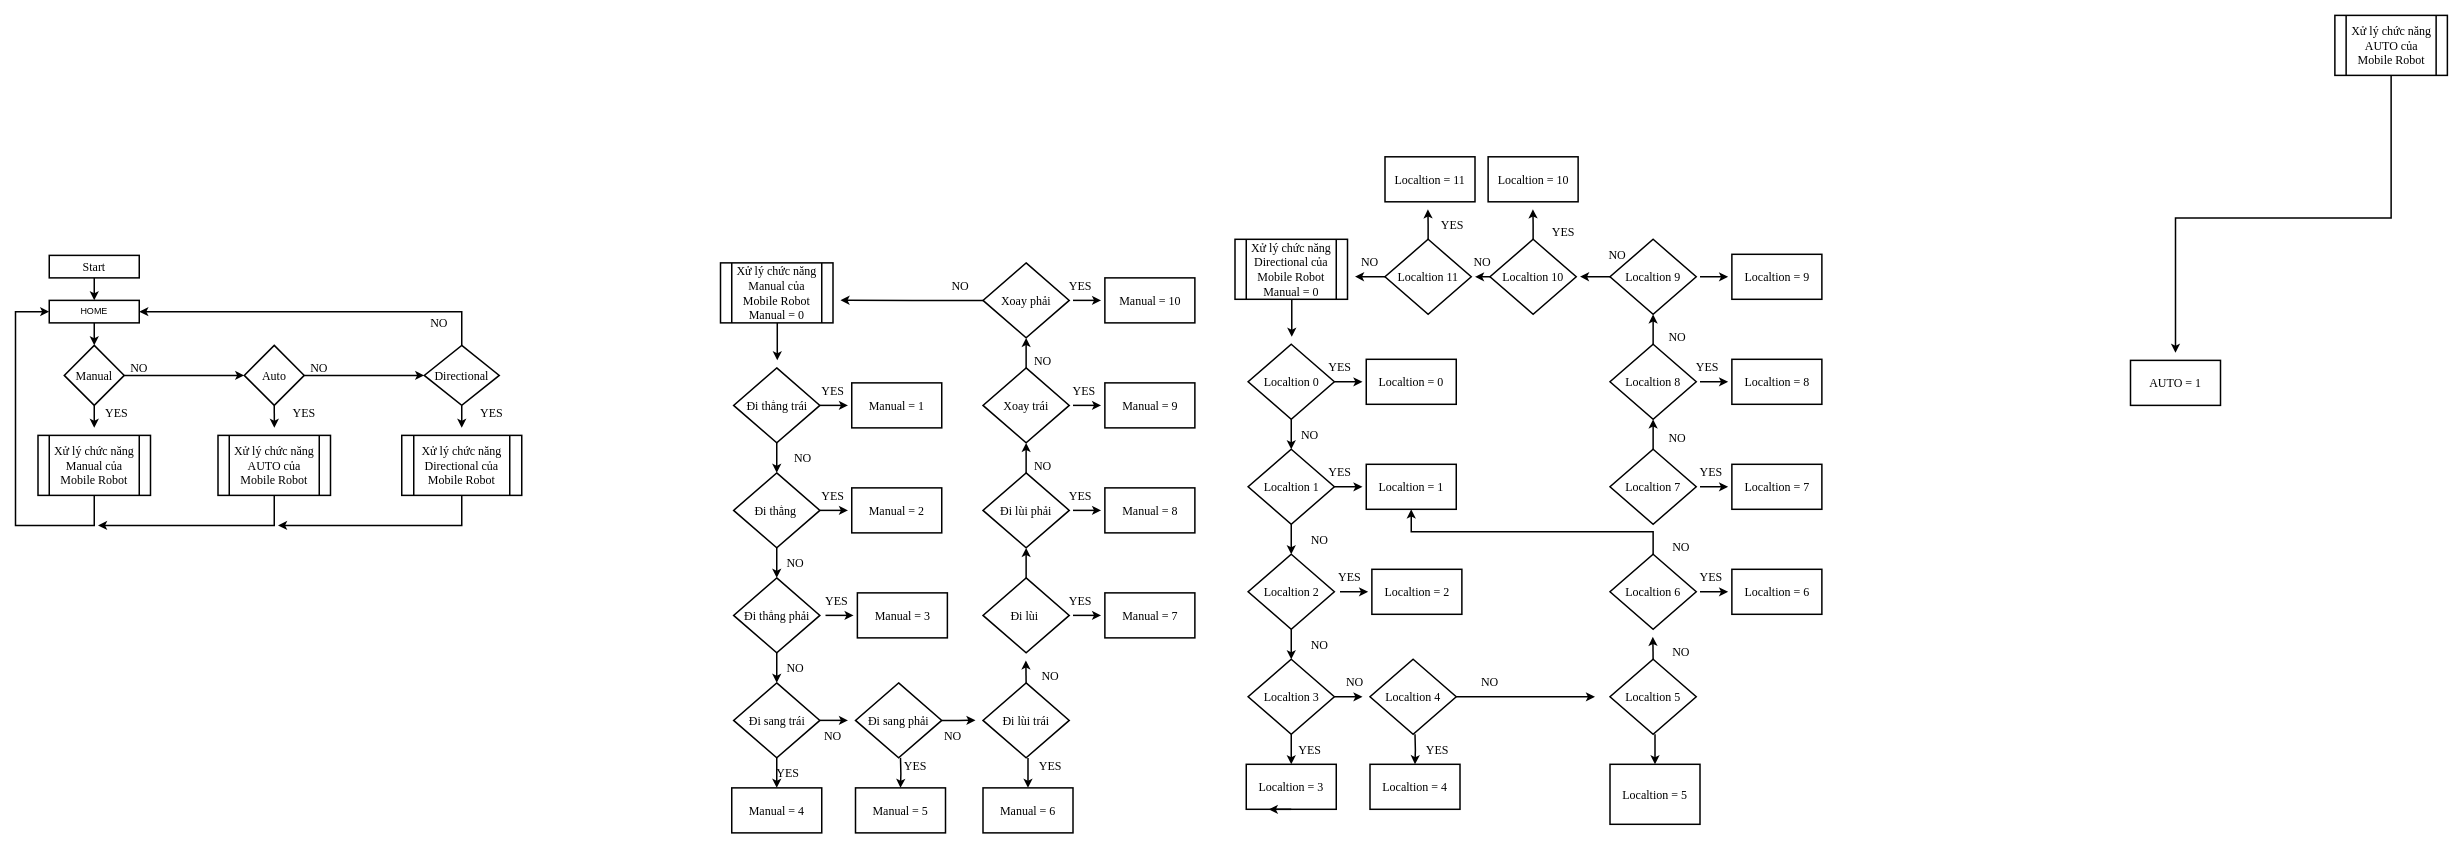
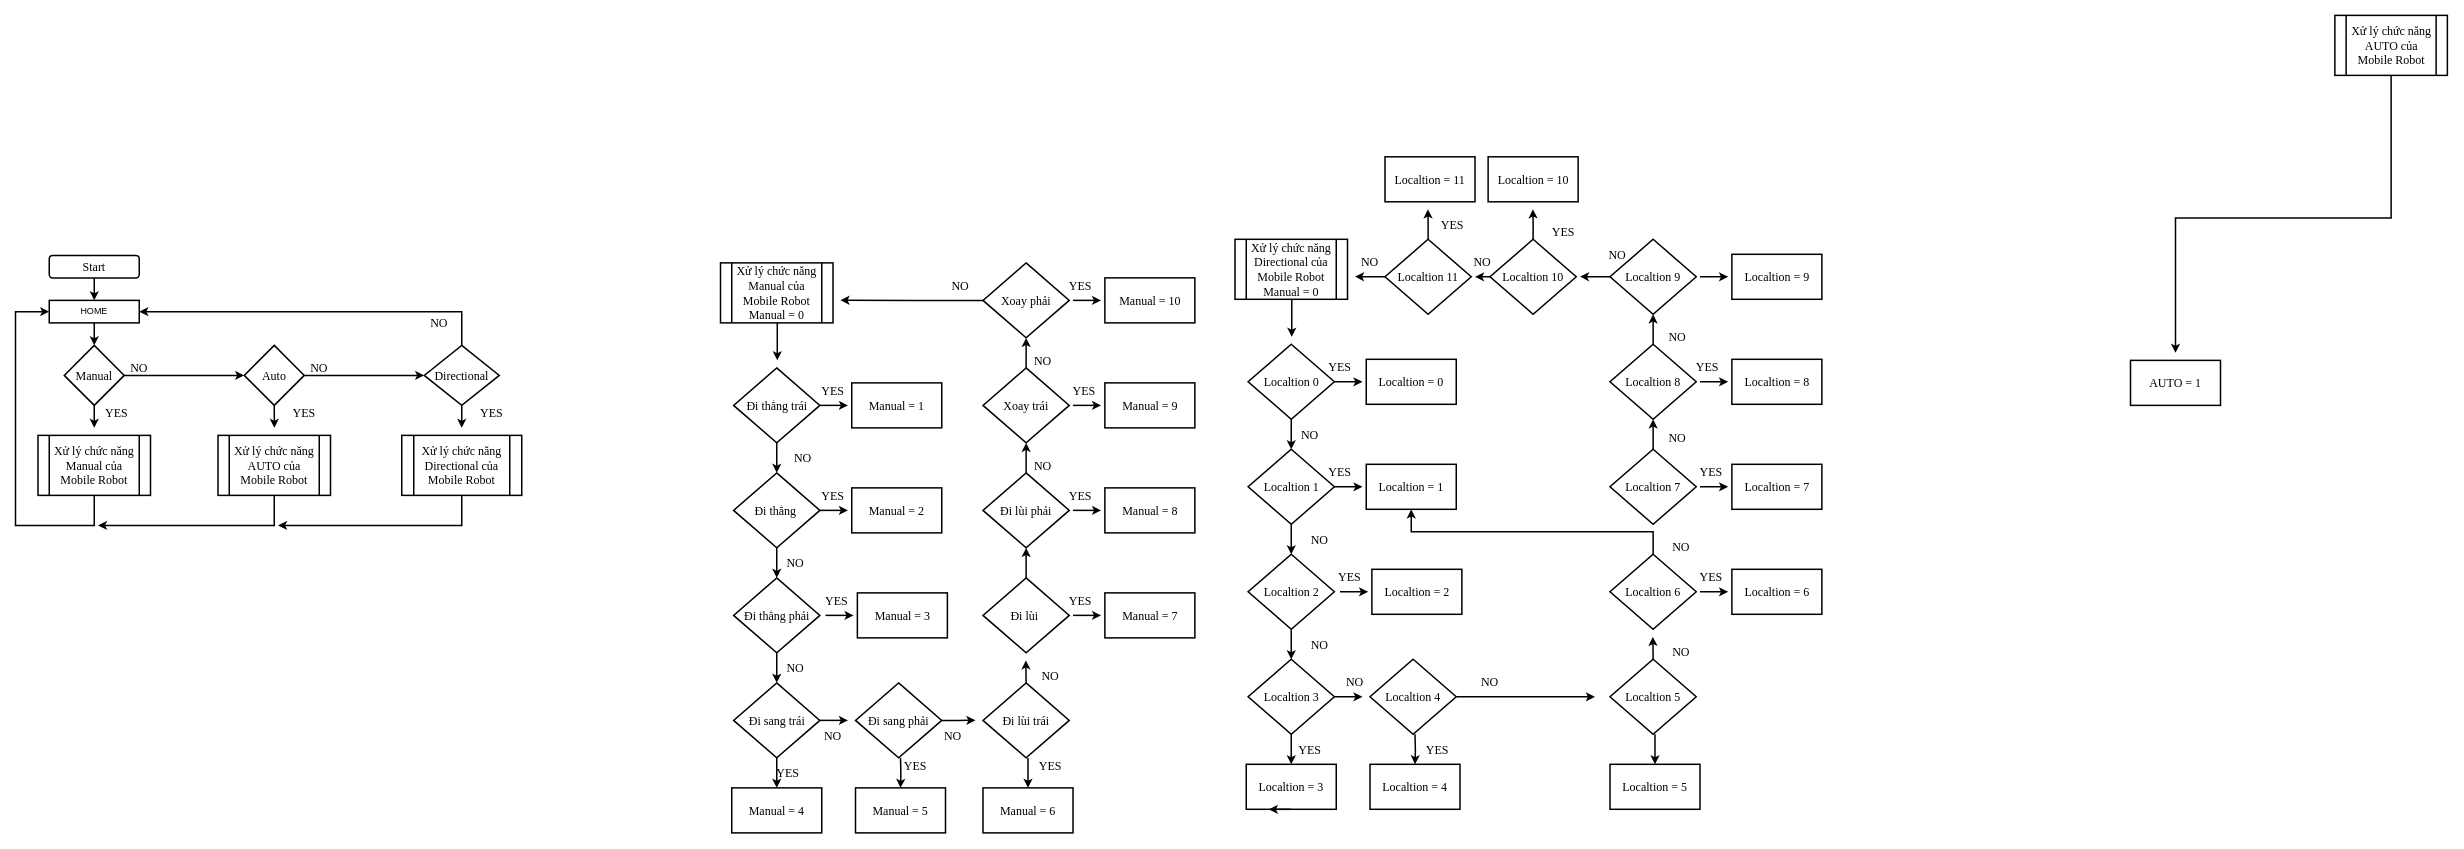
node "Start": shape rectangle -> rounded rectangle
node "Localtion = 5": size 90x60 -> 90x45
